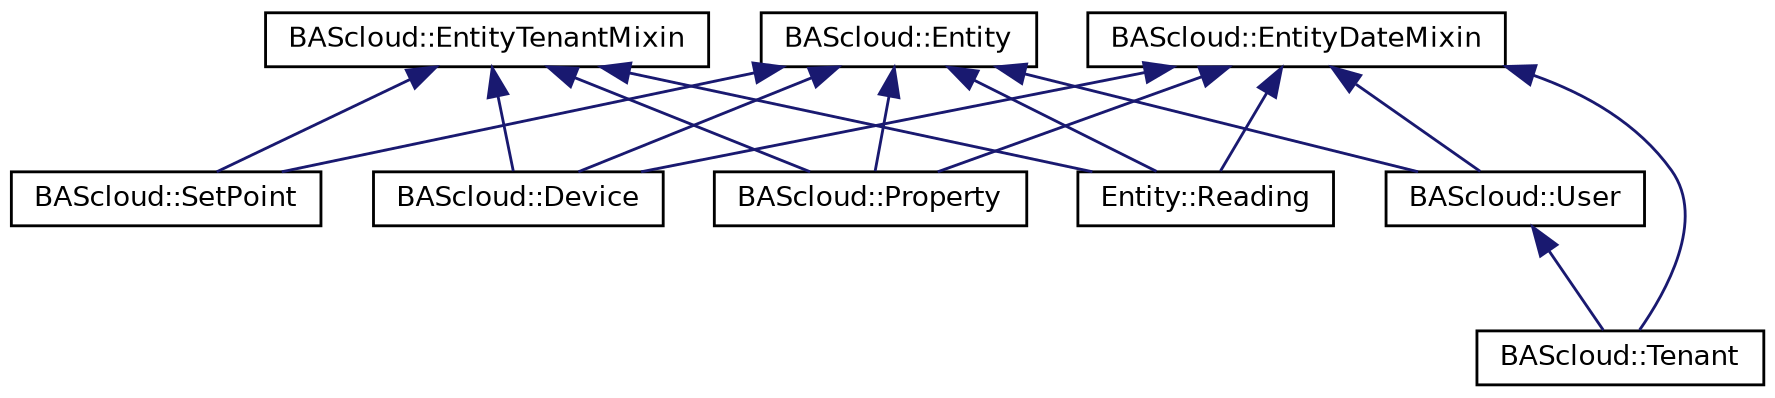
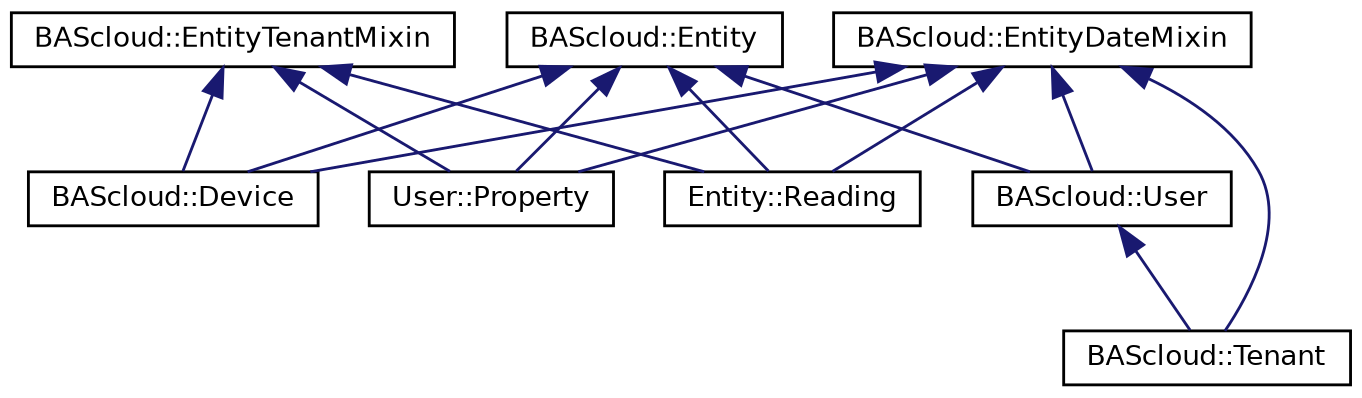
node "BAScloud::SetPoint": removed
node "BAScloud::Property": label "BAScloud::Property" -> "User::Property"
